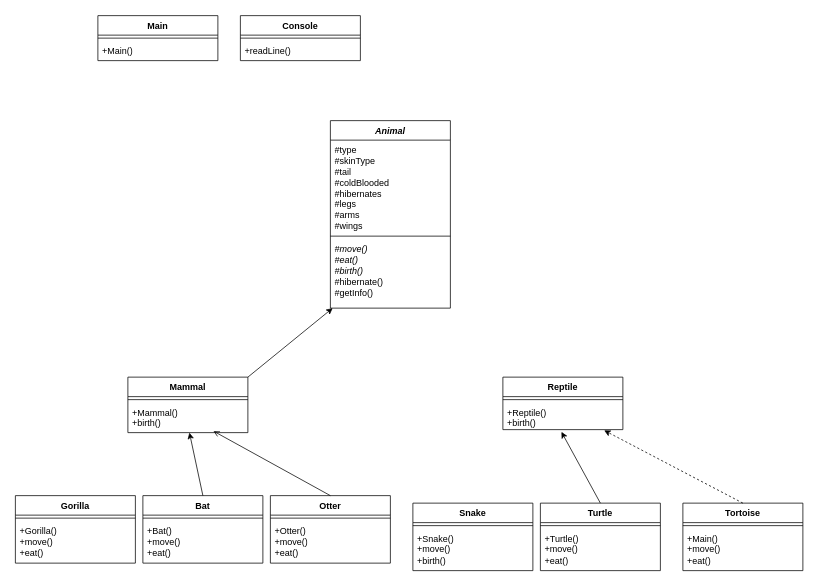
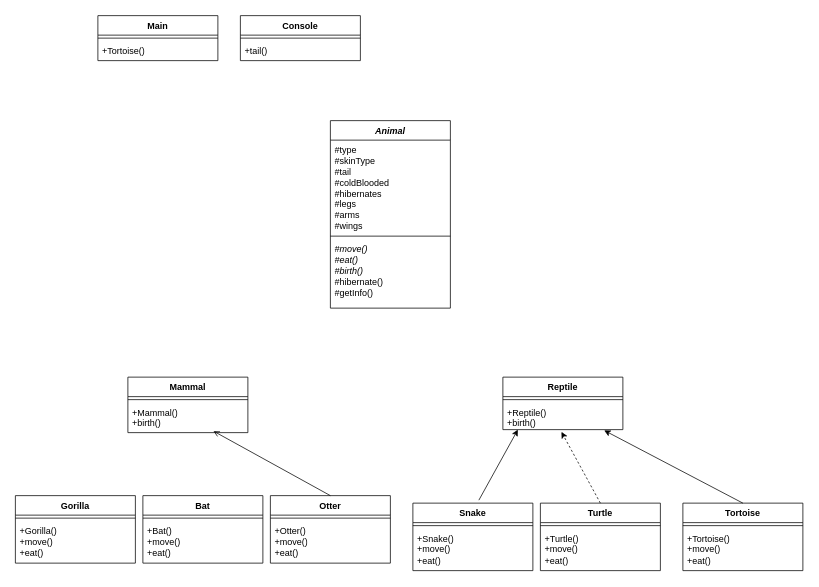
node "+Main()": label "+Main()" -> "+Tortoise()"
node "+readLine()": label "+readLine()" -> "+tail()"
edge "Mammal" -> "#move() #eat() #birth() #hibernate() #getInfo()": removed
edge "Bat" -> "+Mammal() +birth()": removed
edge "Snake" -> "+Reptile() +birth()": added
edge "Tortoise" -> "+Reptile() +birth()": style dashed -> solid
edge "Turtle" -> "+Reptile() +birth()": style solid -> dashed
node "+Snake() +move() +birth()": label "+Snake() +move() +birth()" -> "+Snake() +move() +eat()"
node "+Main() +move() +eat()": label "+Main() +move() +eat()" -> "+Tortoise() +move() +eat()"
